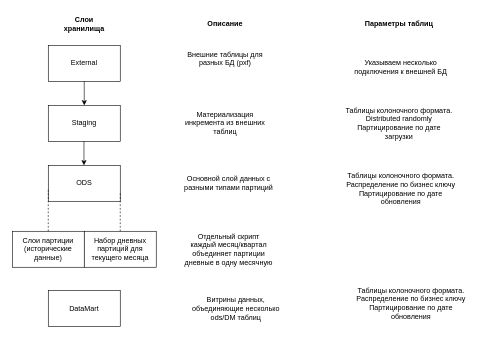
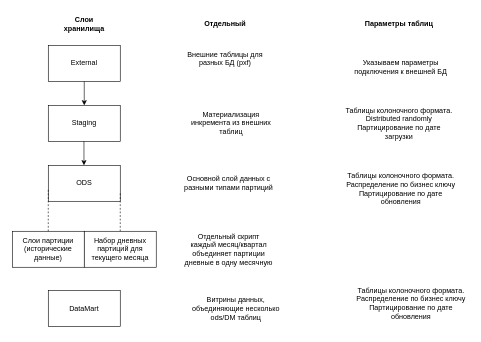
node "Описание": label "Описание" -> "Отдельный"
node "Указываем несколько подключения к внешней БД": label "Указываем несколько подключения к внешней БД" -> "Указываем параметры подключения к внешней БД"
node "Материализация инкремента из внешних таблиц": moved (225, 123) -> (231, 123)
